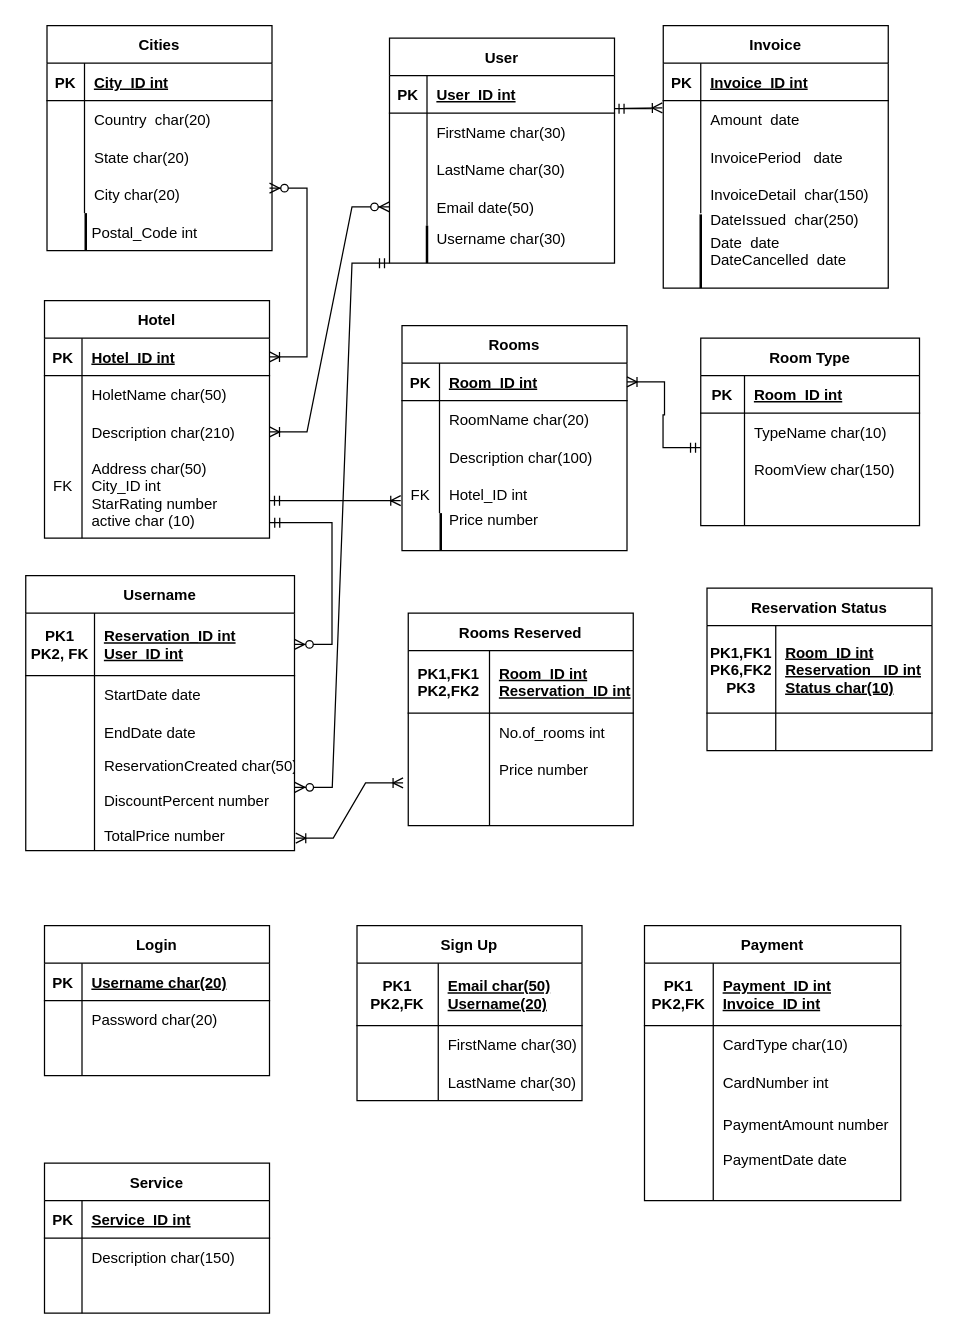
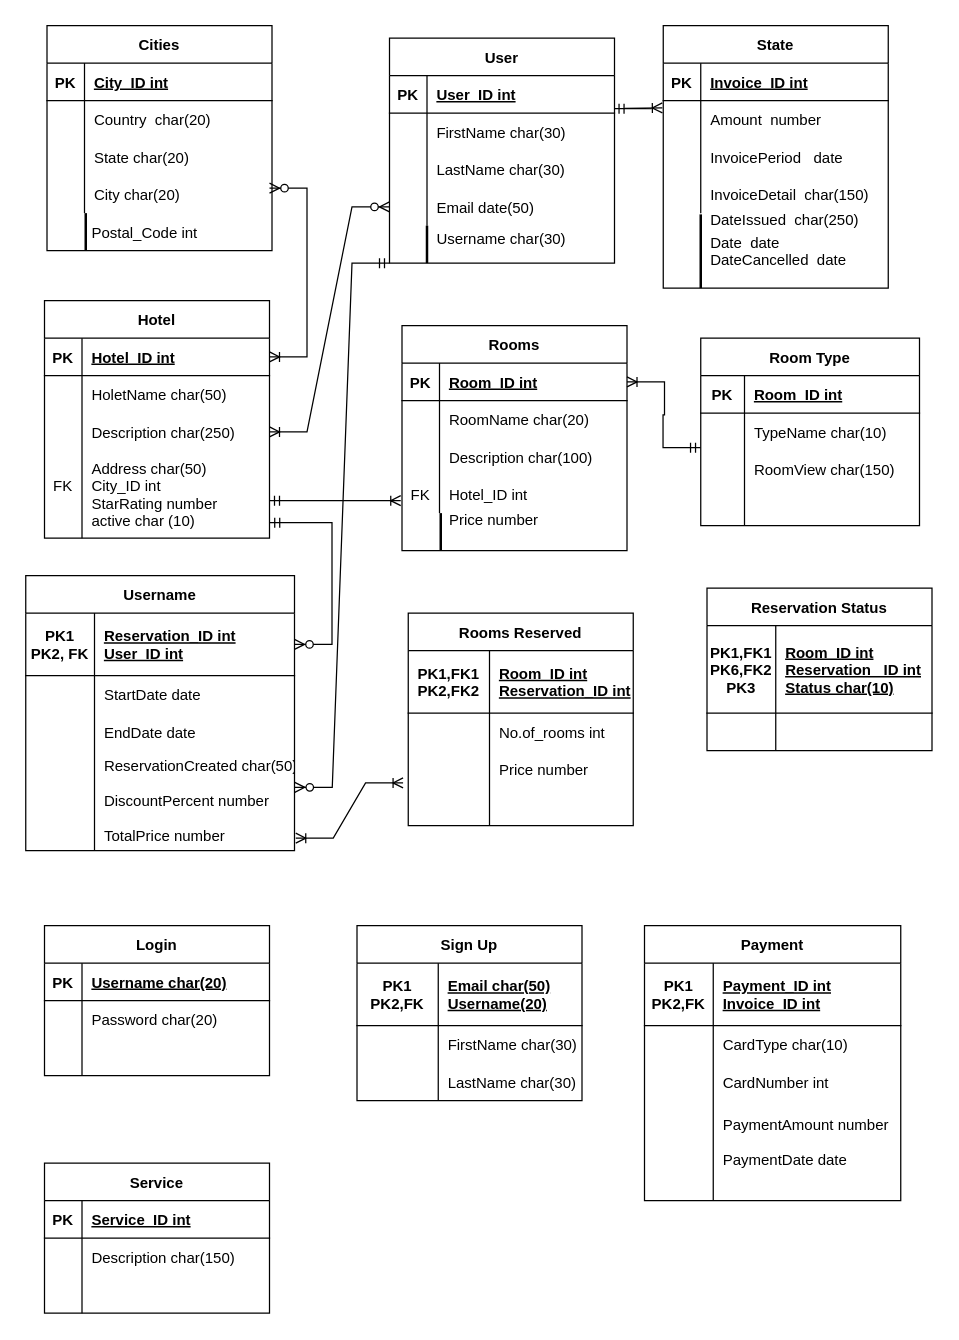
node "Invoice": label "Invoice" -> "State"
node "Amount date": label "Amount date" -> "Amount number"
node "Description char(210)": label "Description char(210)" -> "Description char(250)"
